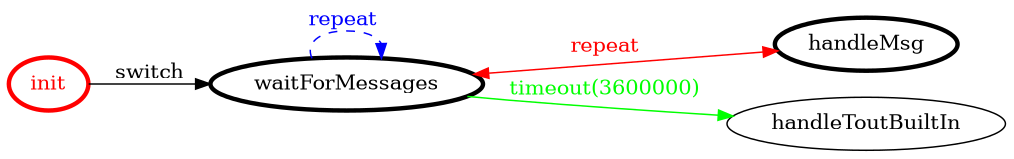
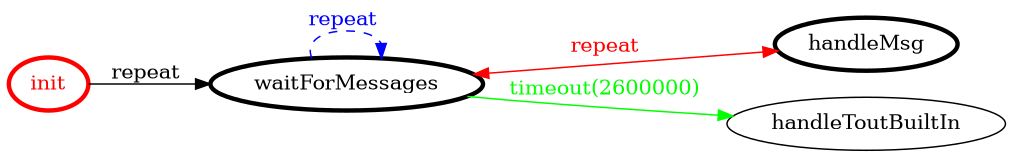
edge "init" -> "waitForMessages": label "switch" -> "repeat "
edge "waitForMessages" -> "handleToutBuiltIn": label "timeout(3600000)" -> "timeout(2600000)"
